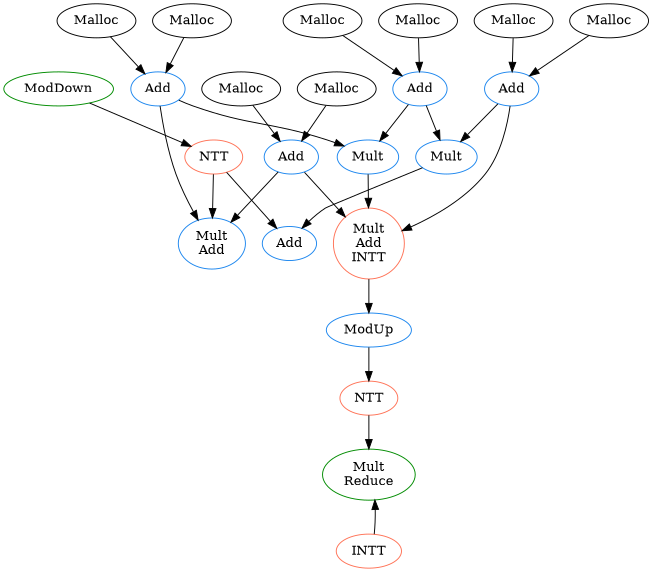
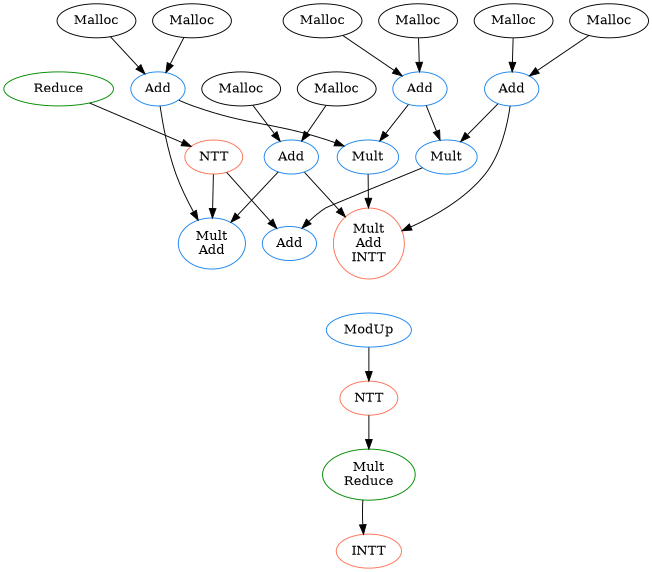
node "ModDown": label "ModDown" -> "Reduce"
edge "Mult Add INTT" -> "ModUp": removed
edge "INTT" -> "Mult Reduce": reversed
